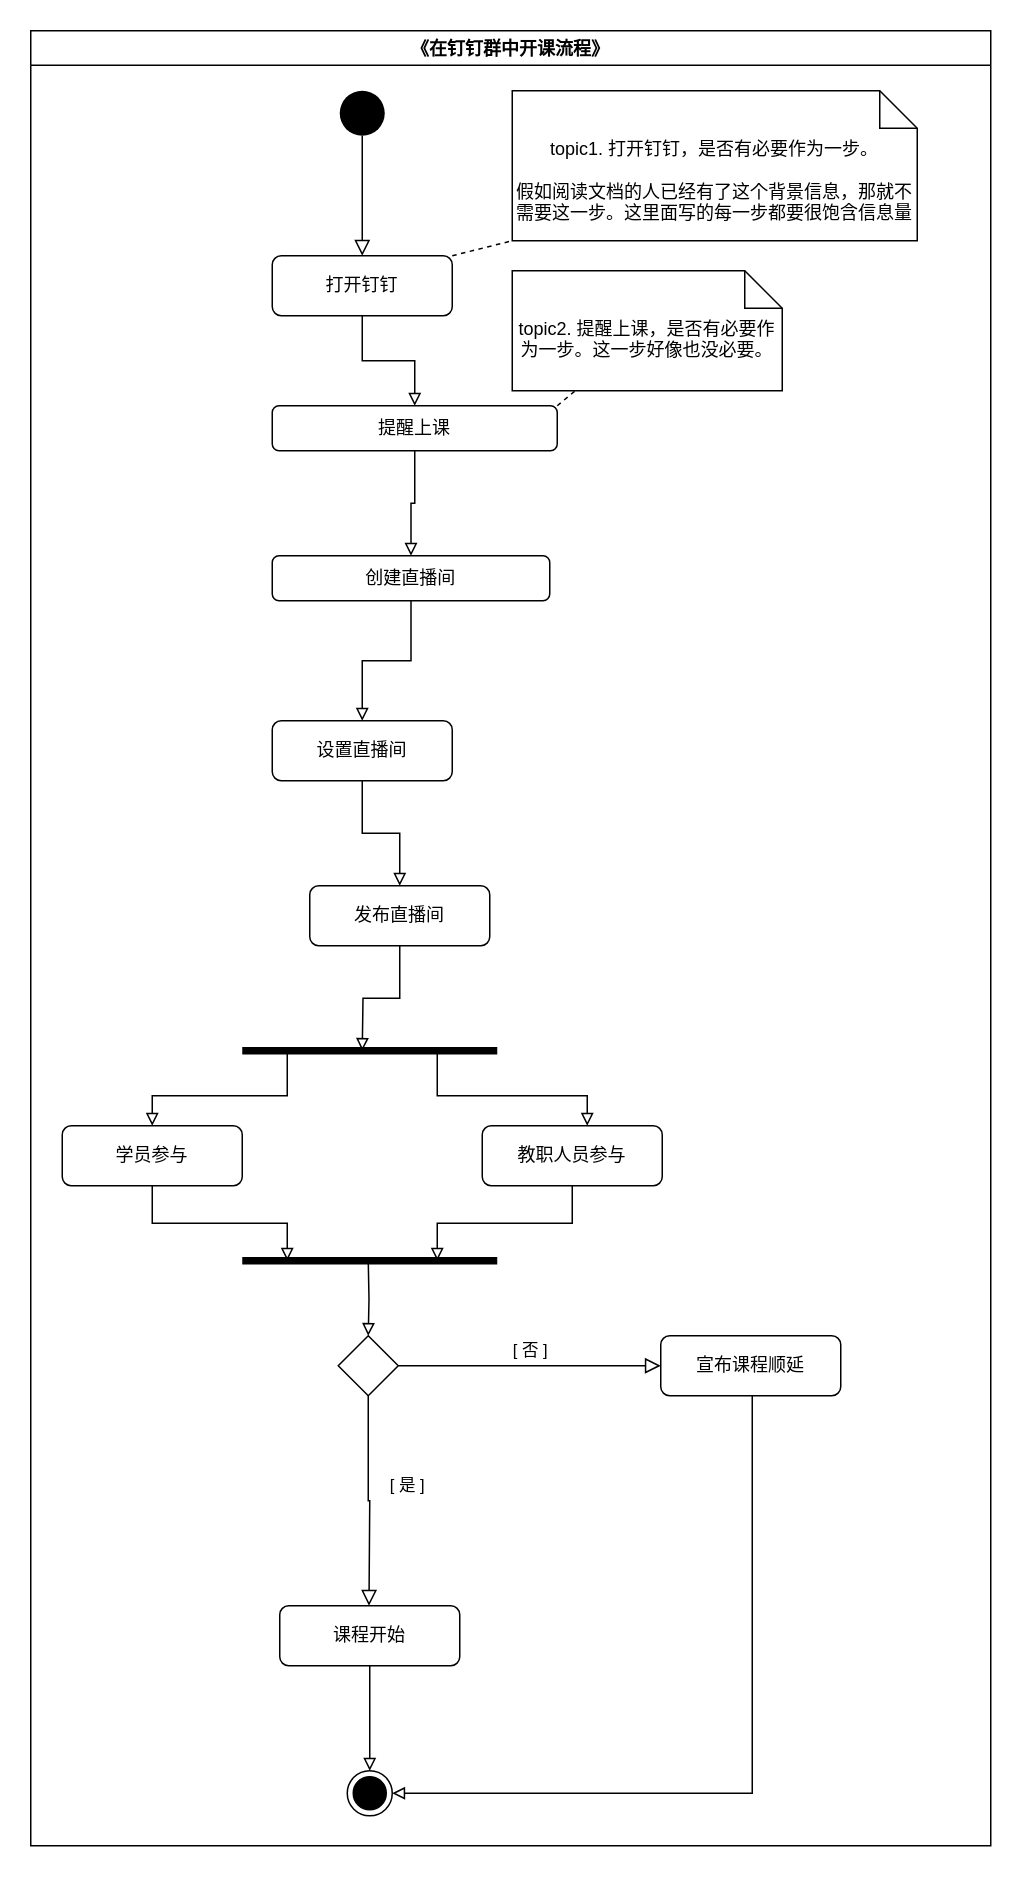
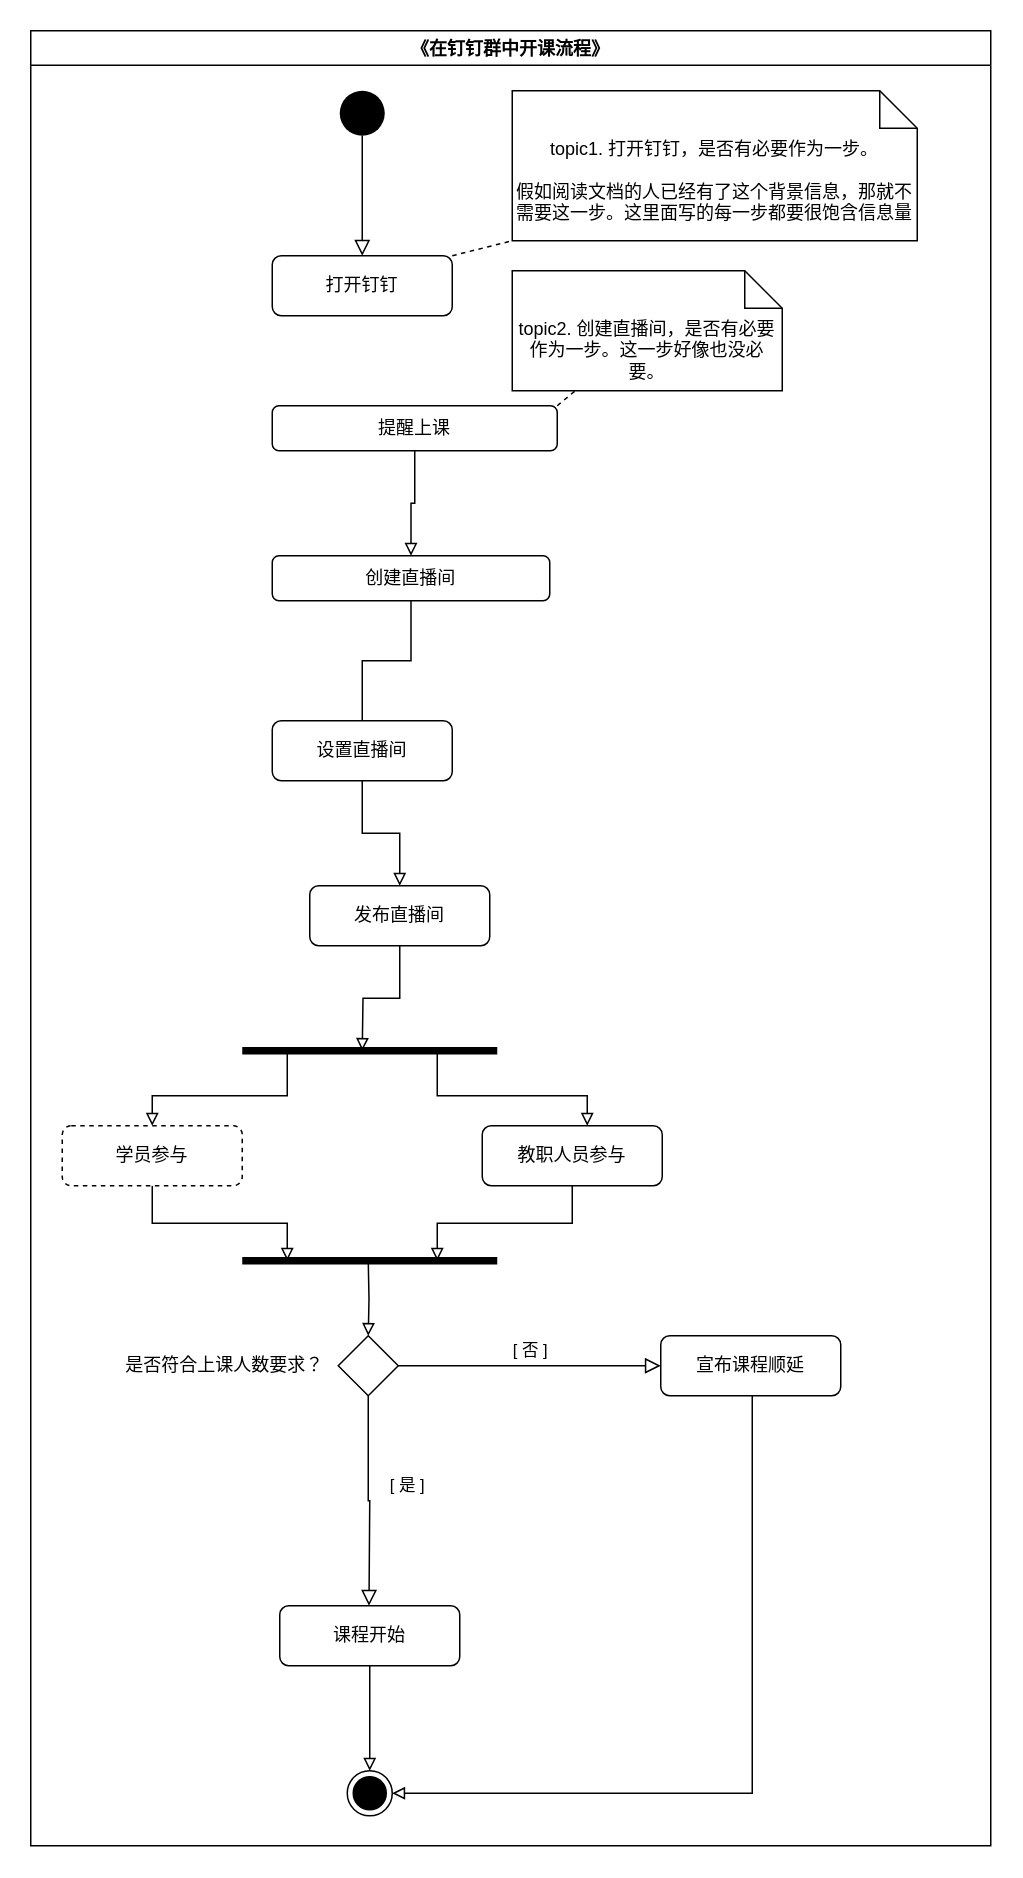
node "topic2. 提醒上课，是否有必要作为一步。这一步好像也没必要。": label "topic2. 提醒上课，是否有必要作为一步。这一步好像也没必要。" -> "topic2. 创建直播间，是否有必要作为一步。这一步好像也没必要。"
edge "打开钉钉" -> "提醒上课": removed
edge "创建直播间" -> "设置直播间": arrowhead block -> none
node "学员参与": style solid -> dashed
node "是否符合上课人数要求？": added
